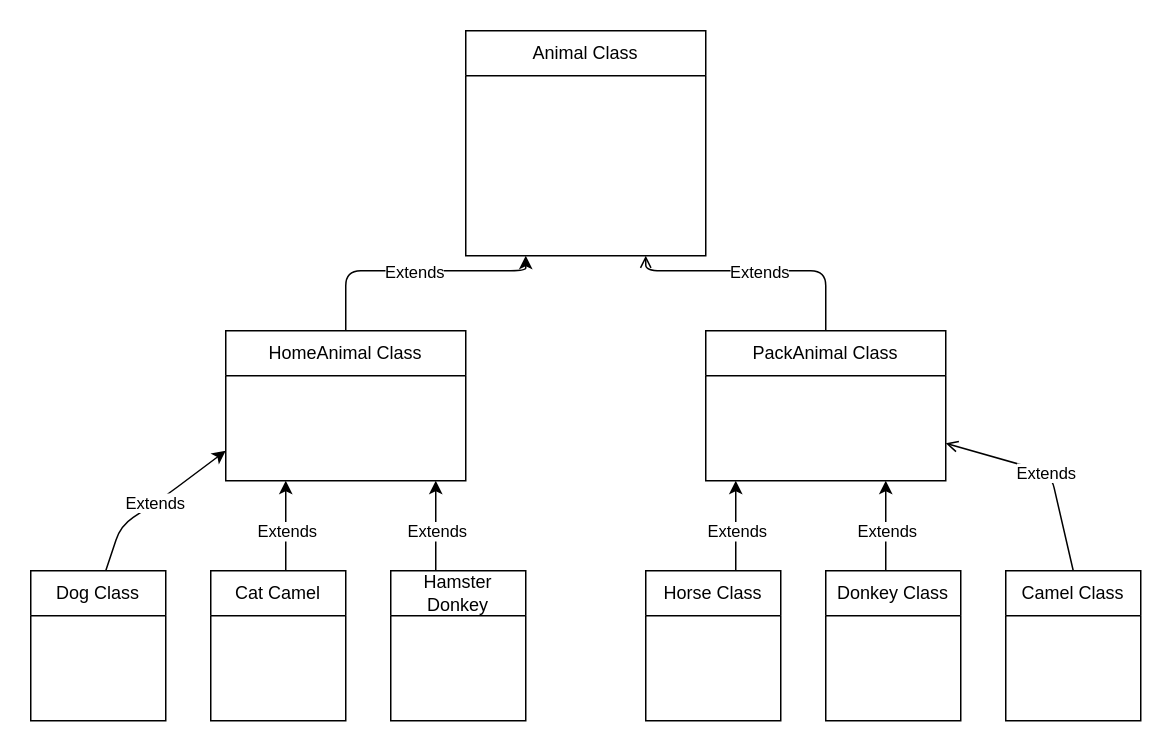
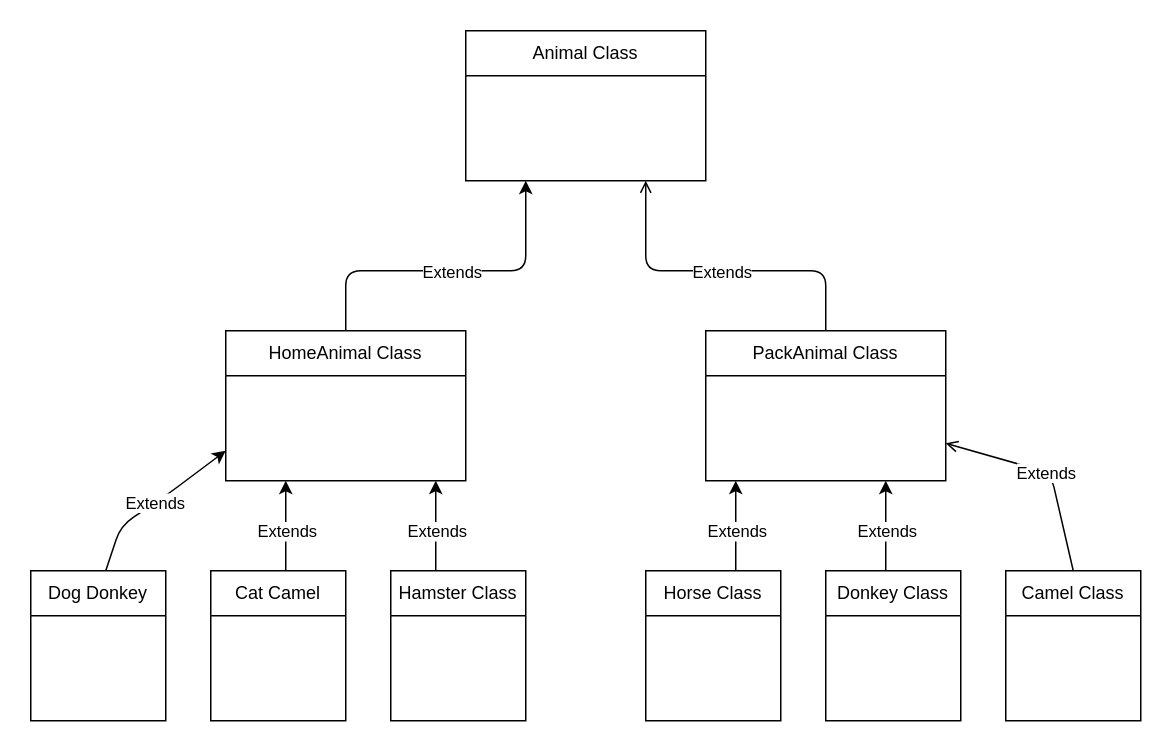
node "Animal Class": size 240x225 -> 240x150
node "Dog Class": label "Dog Class" -> "Dog Donkey"
node "Hamster Donkey": label "Hamster Donkey" -> "Hamster Class"
